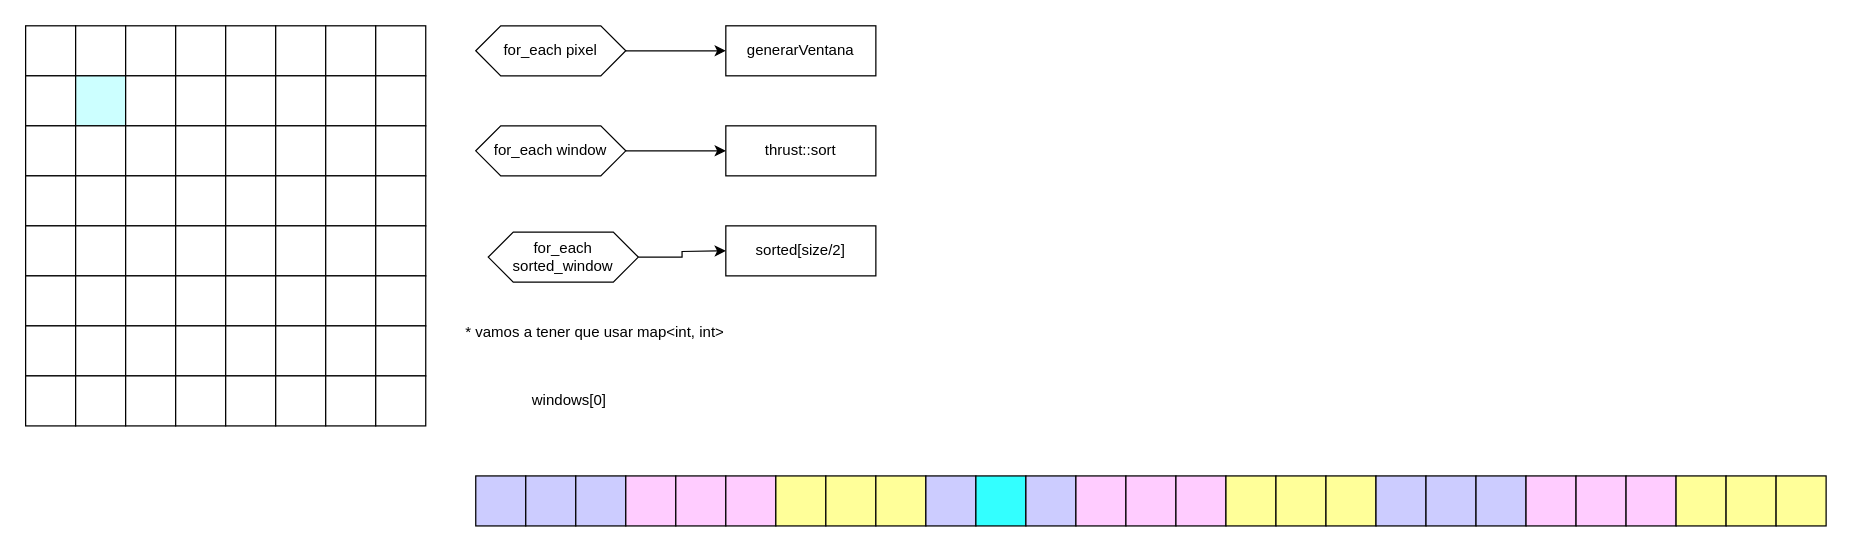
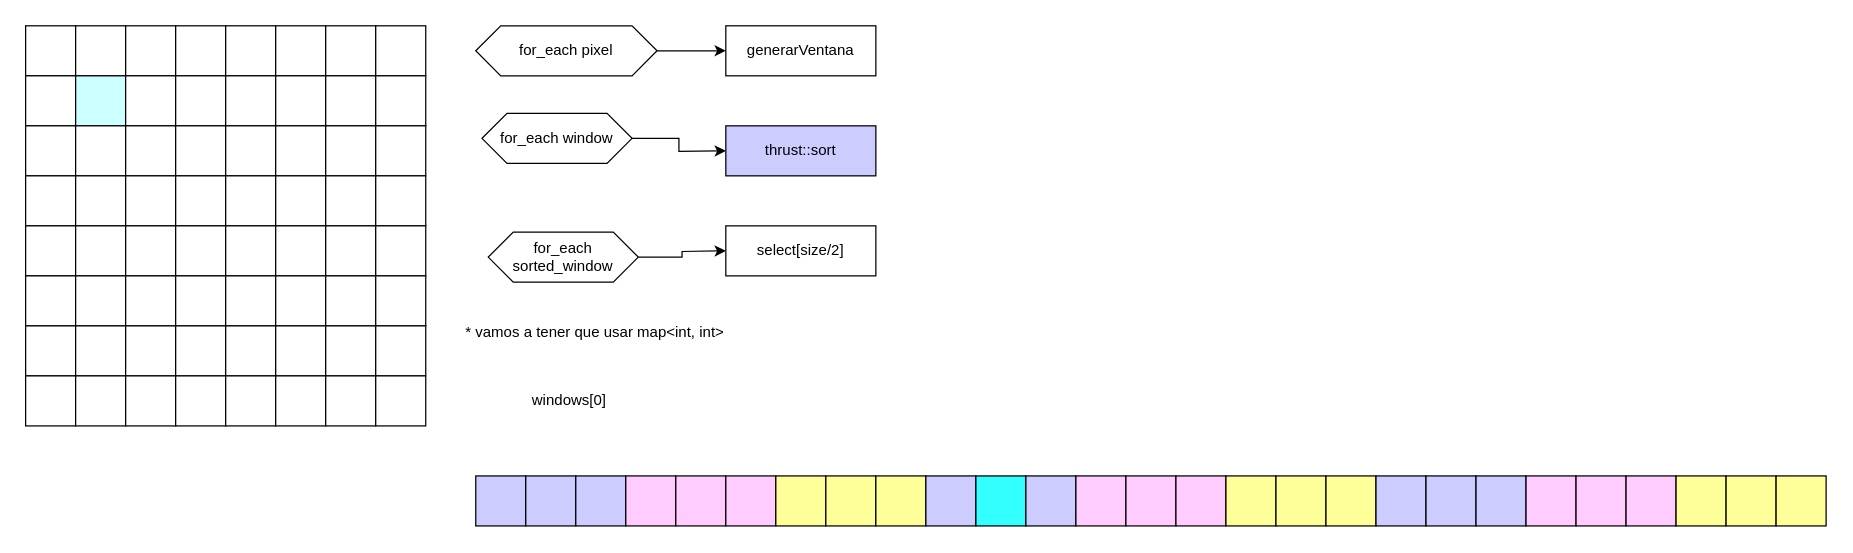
node "for_each pixel": size 150x50 -> 181x50
node "for_each window": moved (551, 151) -> (557, 138)
node "thrust::sort": fillcolor #ffffff -> #ccccff
node "sorted[size/2]": label "sorted[size/2]" -> "select[size/2]"
